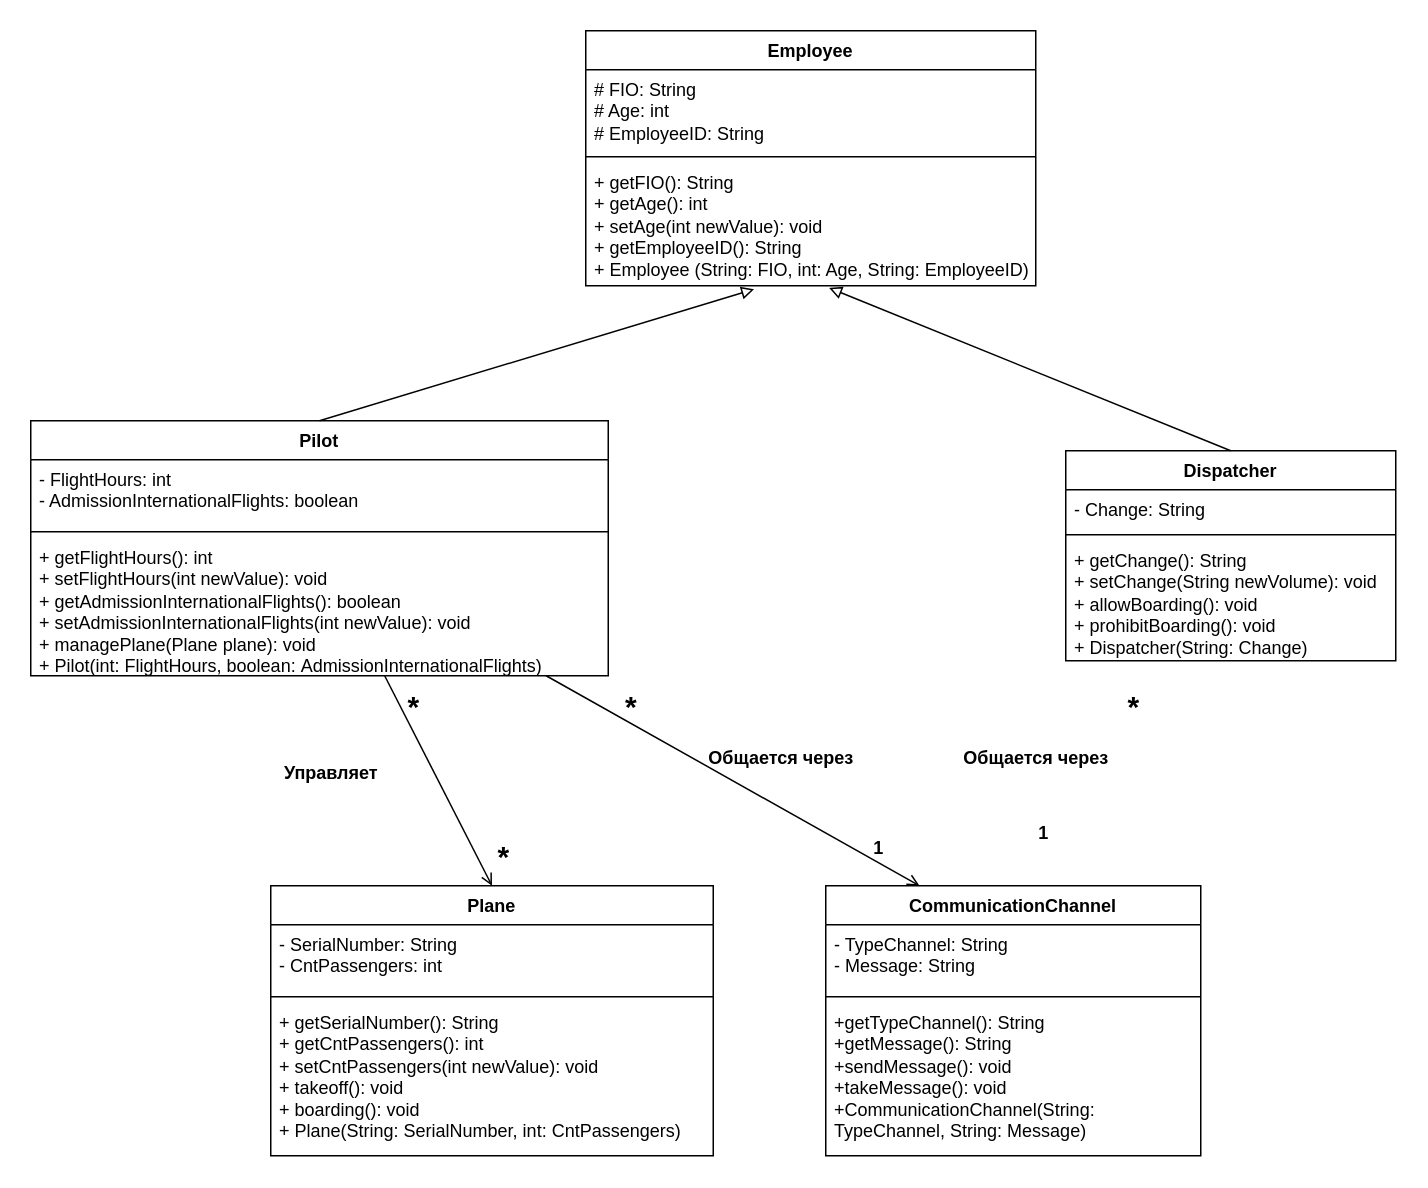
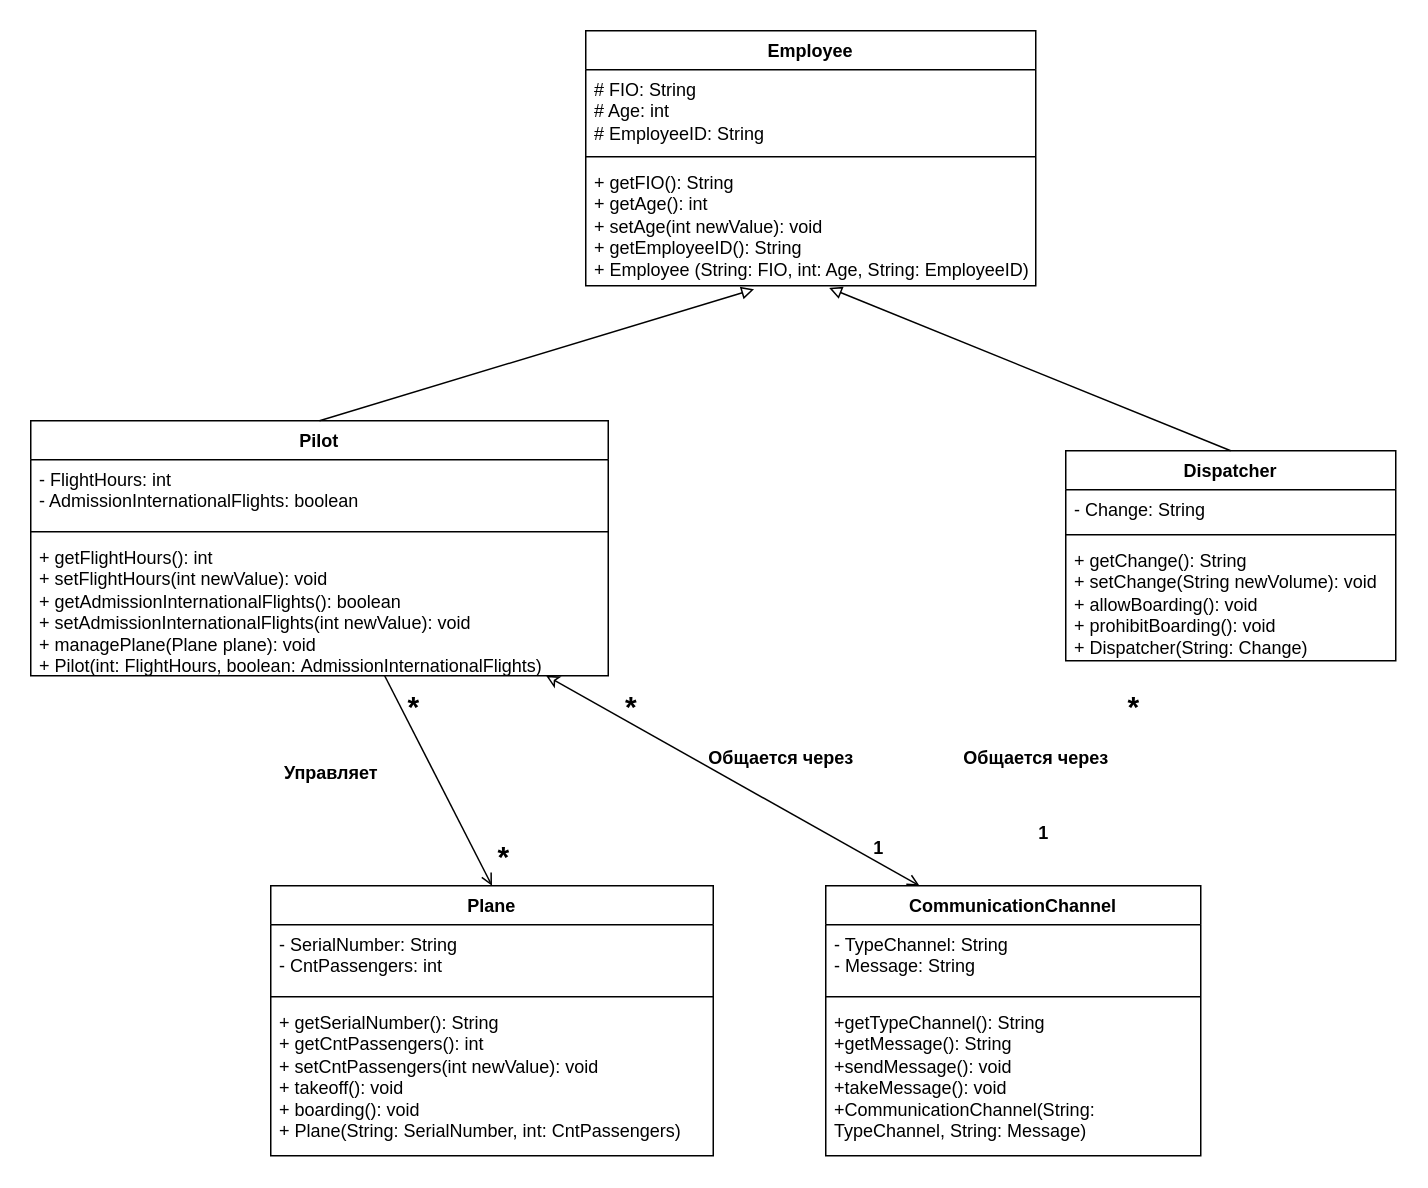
edge "Pilot" -> "CommunicationChannel": arrowhead none -> classic
